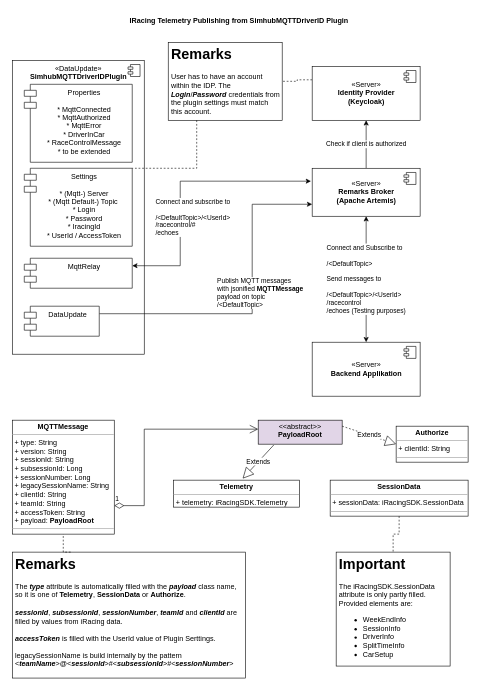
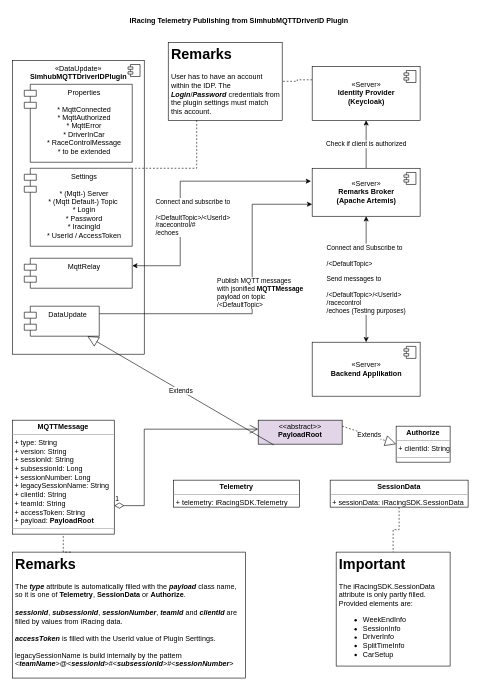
node "Authorize + clientId: String": size 72x36 -> 54x36
edge "<<abstract>> PayloadRoot" -> "Telemetry + telemetry: iRacingSDK.Telemetry": now "<<abstract>> PayloadRoot" -> "DataUpdate"
node "SessionData + sessionData: iRacingSDK.SessionData": size 138x36 -> 138x27
